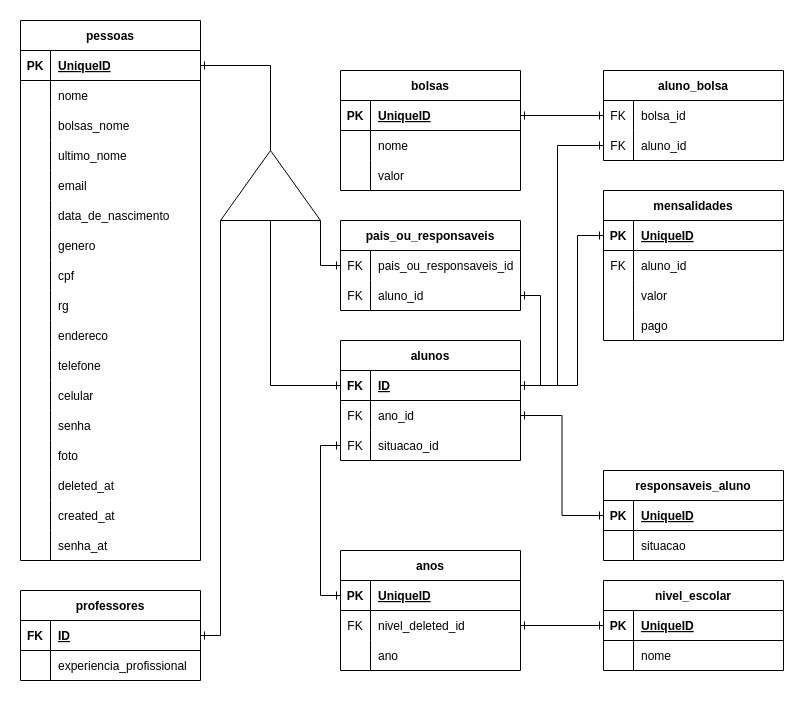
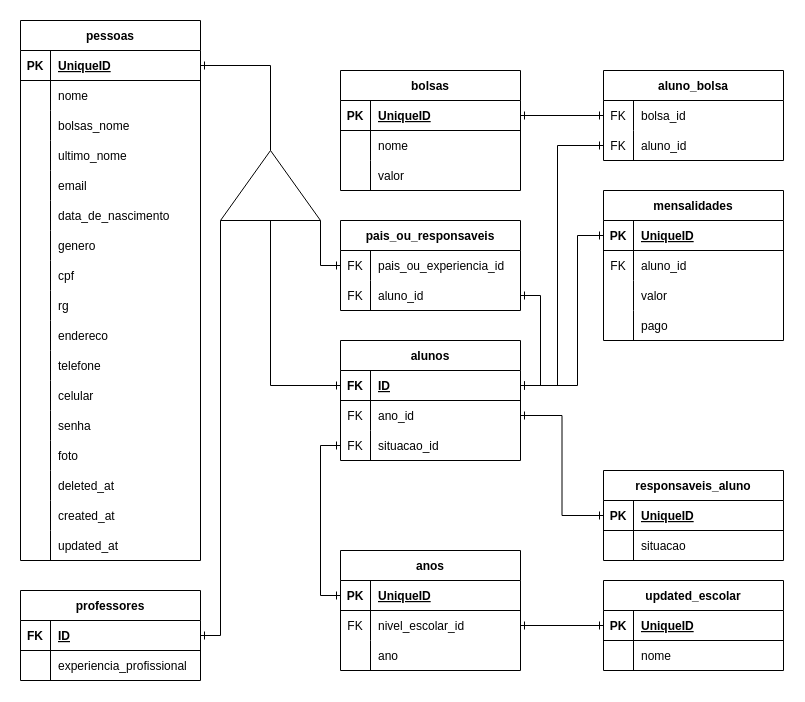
node "pais_ou_responsaveis_id": label "pais_ou_responsaveis_id" -> "pais_ou_experiencia_id"
node "senha_at": label "senha_at" -> "updated_at"
node "nivel_escolar": label "nivel_escolar" -> "updated_escolar"
node "nivel_deleted_id": label "nivel_deleted_id" -> "nivel_escolar_id"
